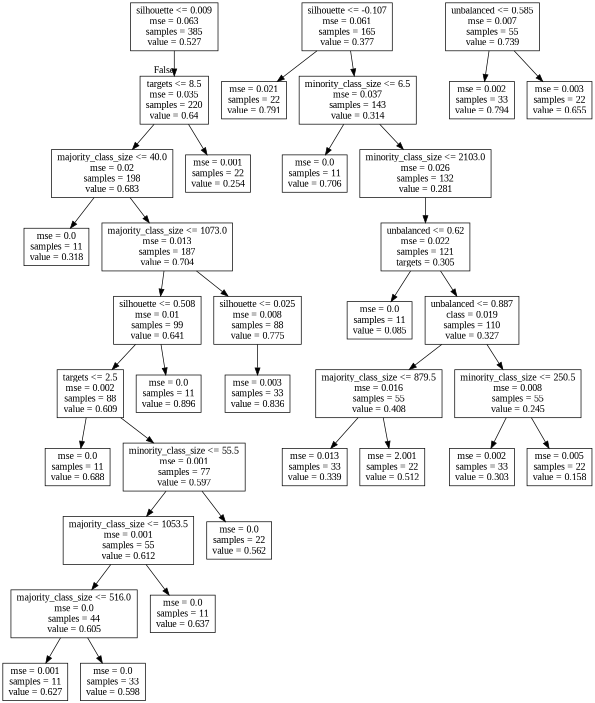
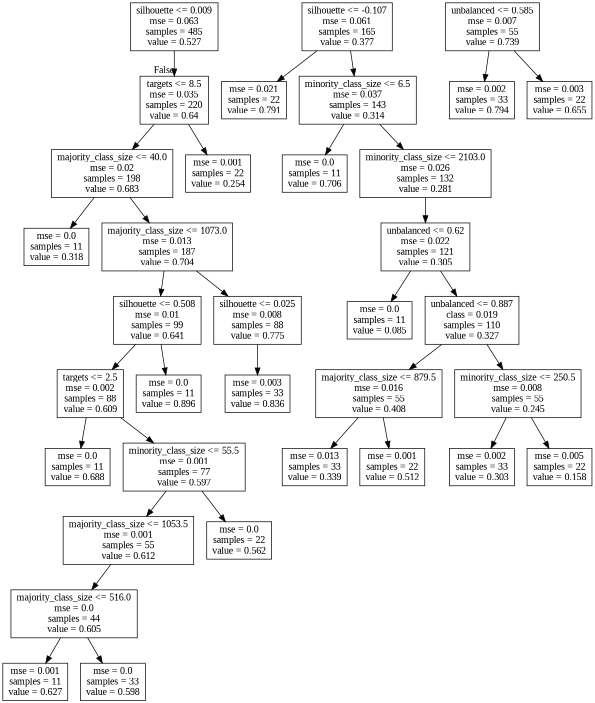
node "silhouette <= 0.009 mse = 0.063 samples = 385 value = 0.527": label "silhouette <= 0.009 mse = 0.063 samples = 385 value = 0.527" -> "silhouette <= 0.009 mse = 0.063 samples = 485 value = 0.527"
node "unbalanced <= 0.62 mse = 0.022 samples = 121 targets = 0.305": label "unbalanced <= 0.62 mse = 0.022 samples = 121 targets = 0.305" -> "unbalanced <= 0.62 mse = 0.022 samples = 121 value = 0.305"
node "mse = 2.001 samples = 22 value = 0.512": label "mse = 2.001 samples = 22 value = 0.512" -> "mse = 0.001 samples = 22 value = 0.512"
node "mse = 0.0 samples = 11 value = 0.637": removed
